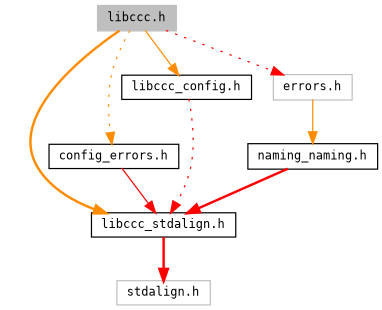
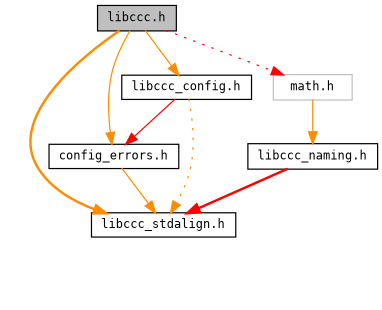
node "libccc.h": color grey75 -> black
edge "libccc.h" -> "config_errors.h": style dotted -> solid
node "errors.h": label "errors.h" -> "math.h"
edge "libccc_config.h" -> "config_errors.h": added
edge "libccc_config.h" -> "libccc_stdalign.h": color red -> darkorange
node "naming_naming.h": label "naming_naming.h" -> "libccc_naming.h"
edge "config_errors.h" -> "libccc_stdalign.h": color red -> darkorange
node "stdalign.h": removed
